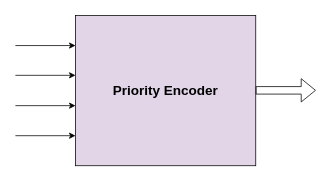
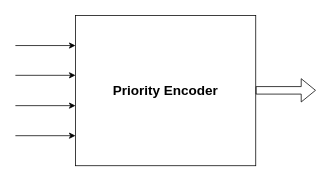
node "Priority Encoder": fillcolor #e1d5e7 -> #ffffff
